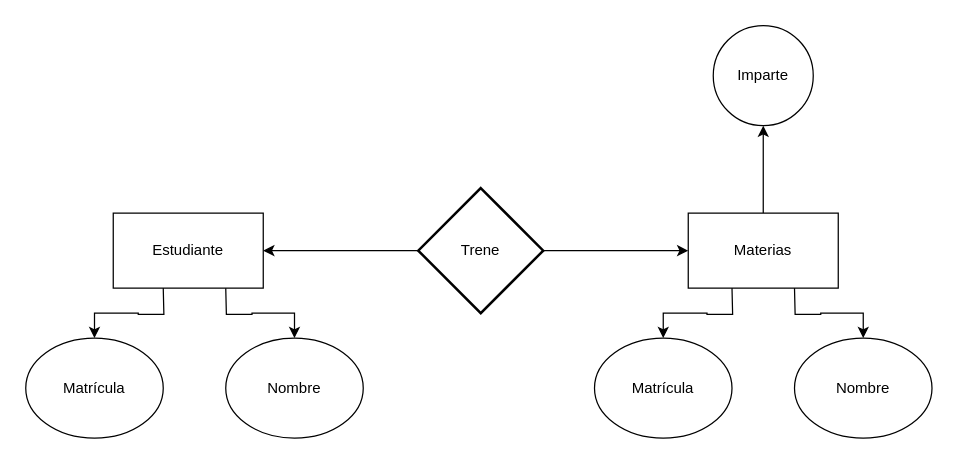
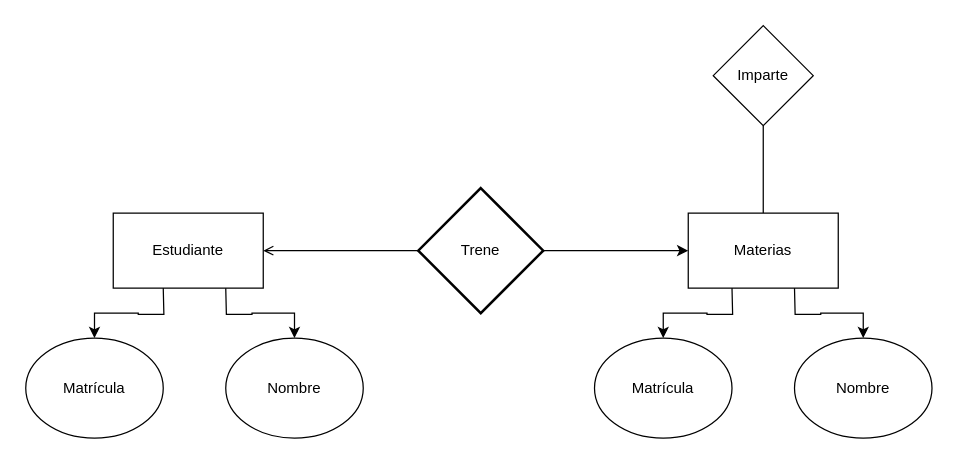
node "Imparte": shape ellipse -> diamond
edge "Materias" -> "Imparte": arrowhead classic -> none
edge "Trene" -> "Estudiante": arrowhead classic -> open
